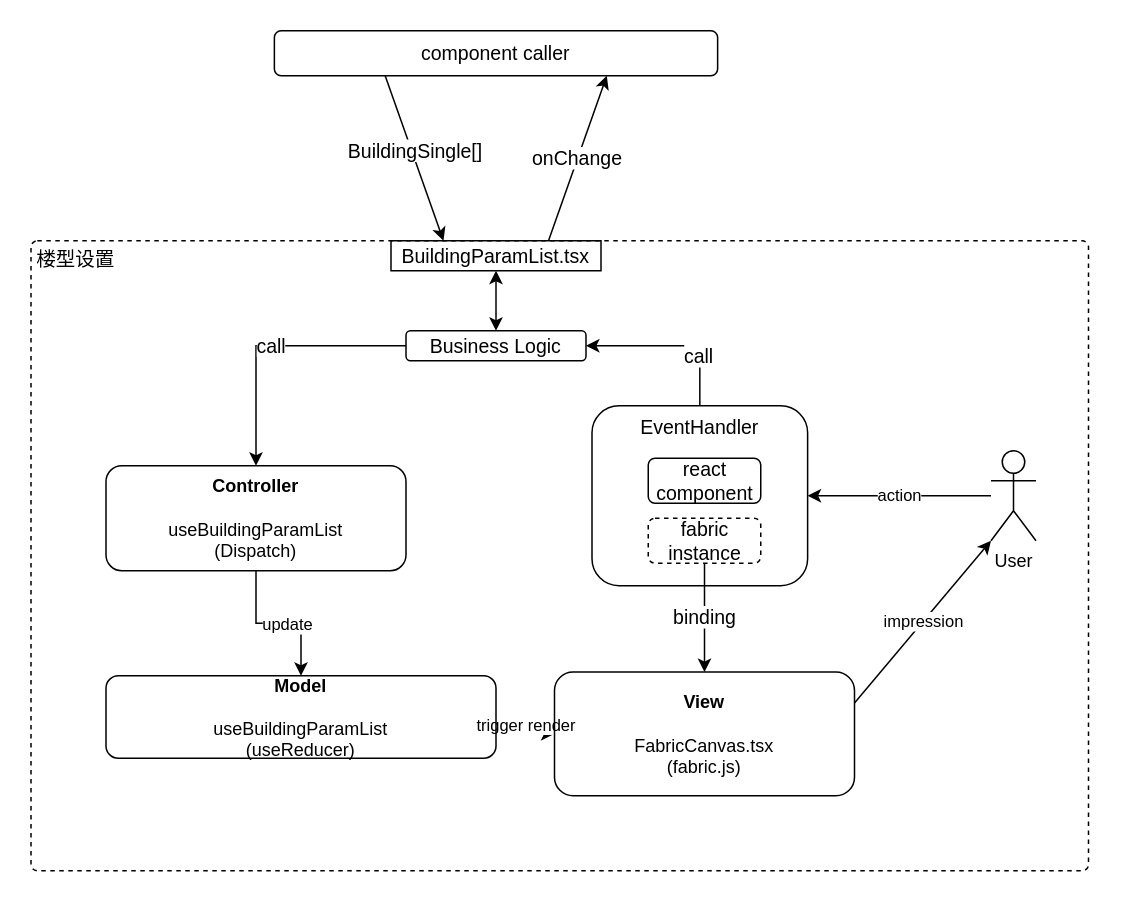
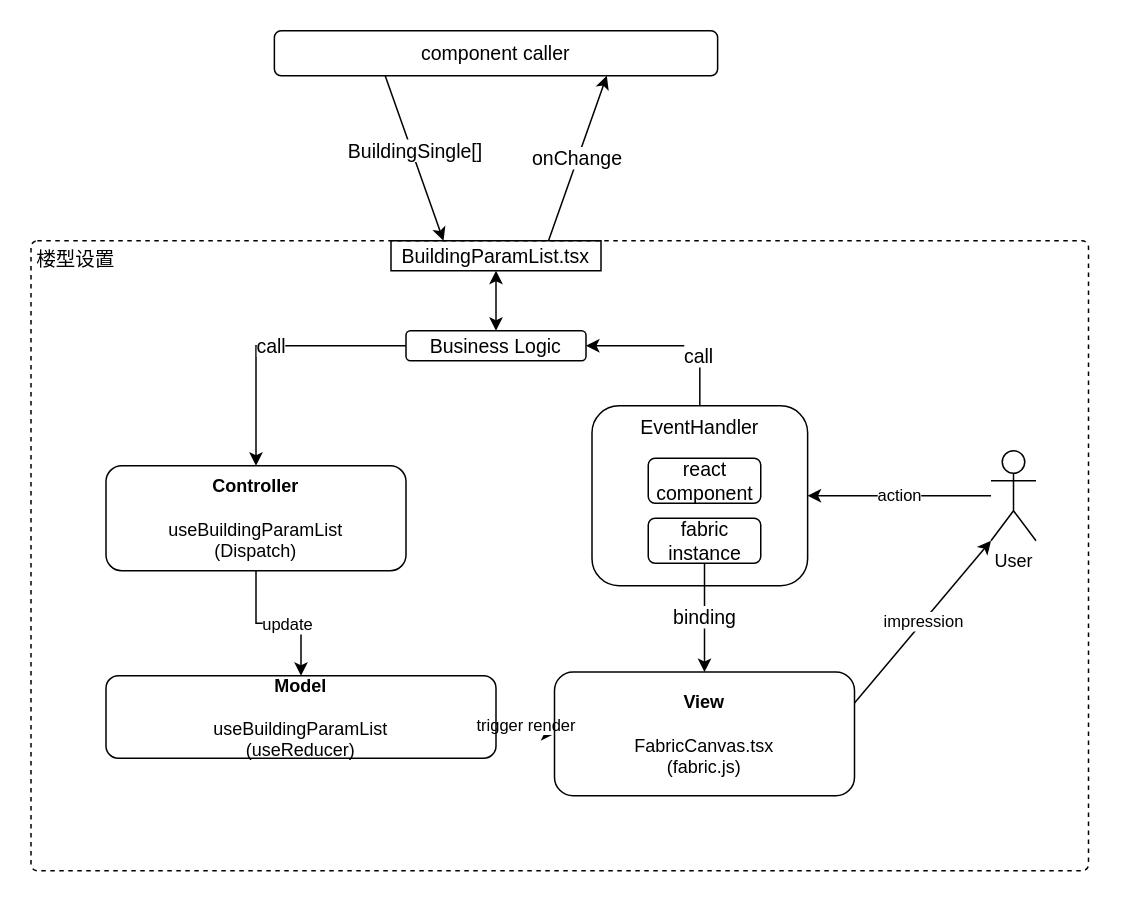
node "fabric instance": style dashed -> solid
